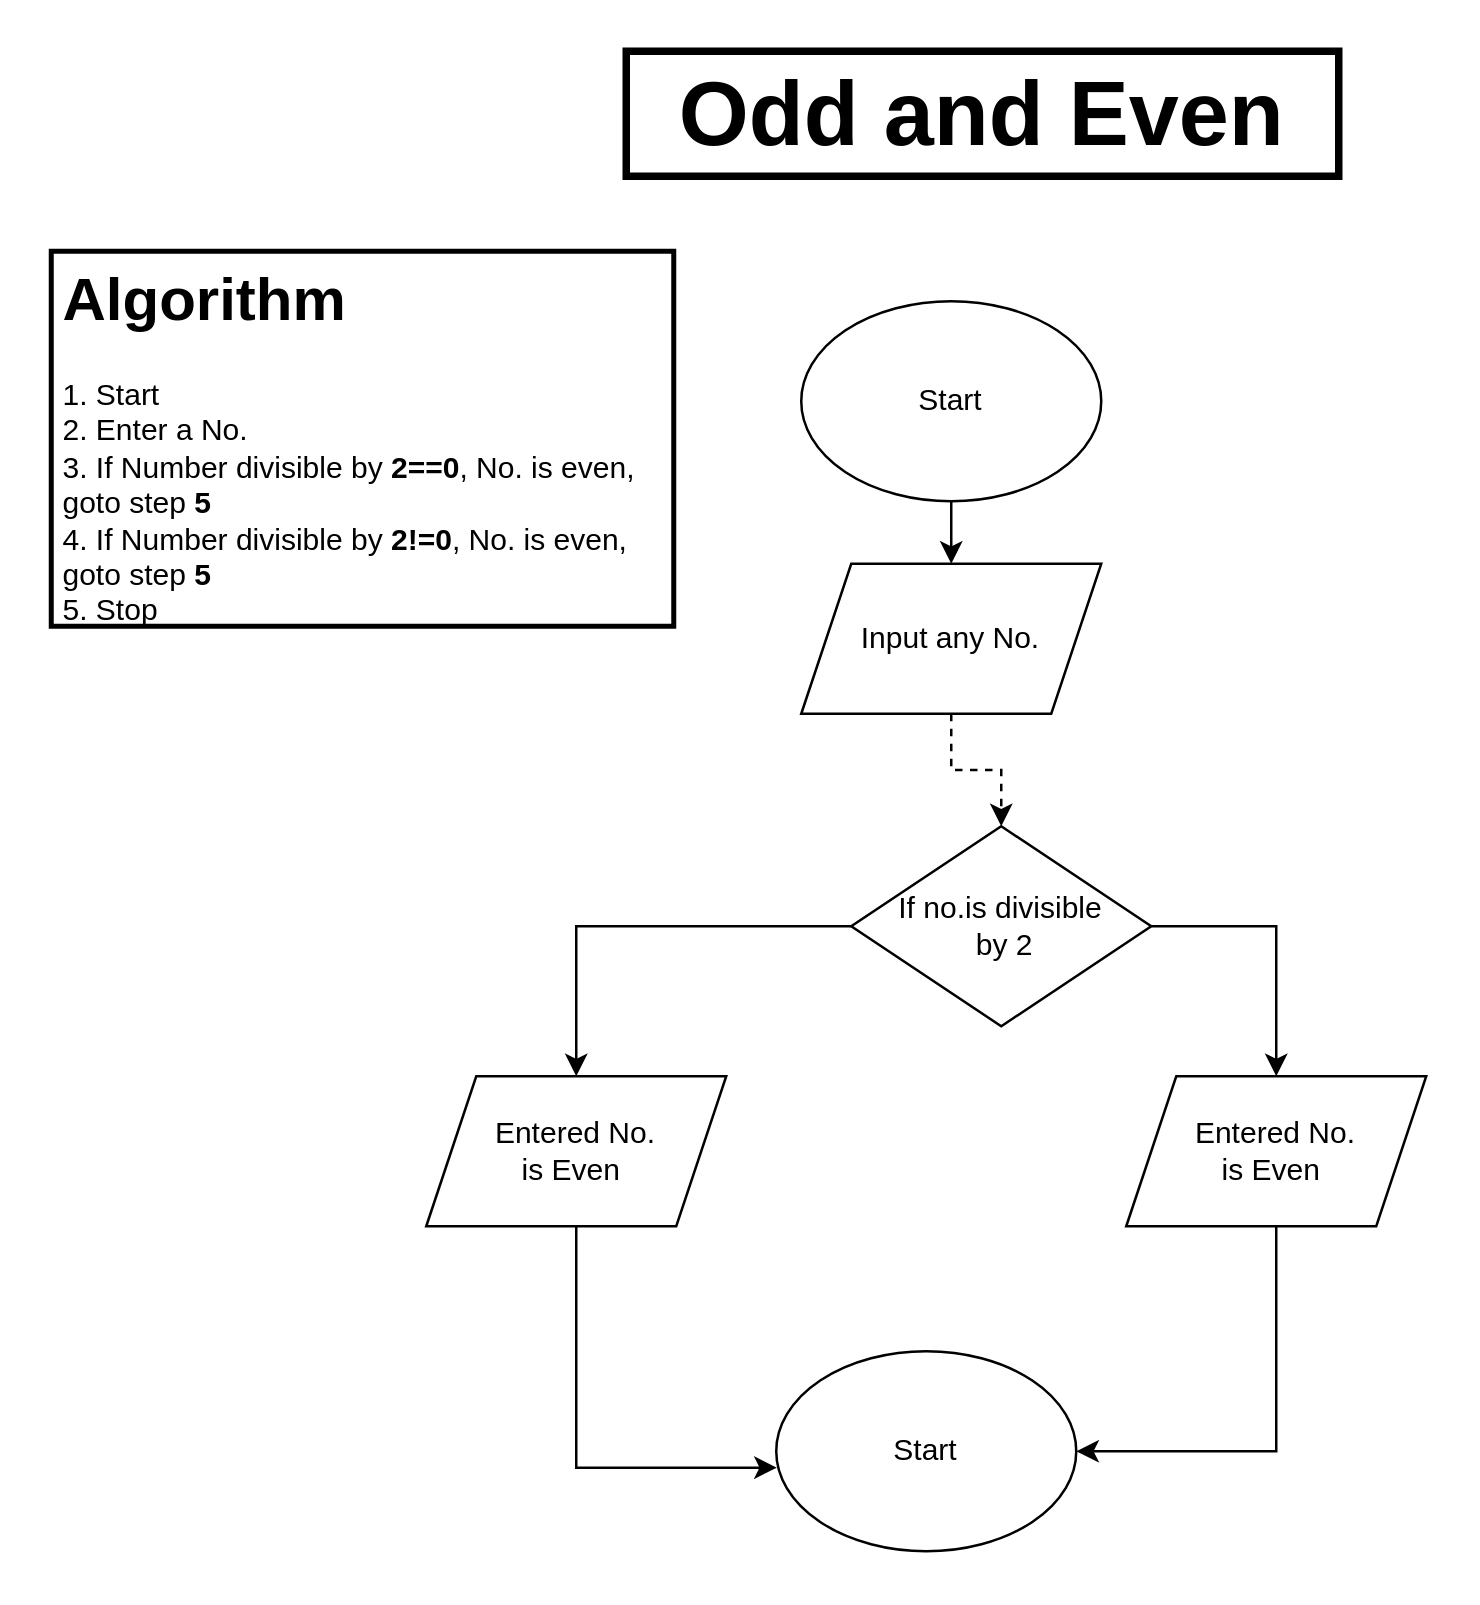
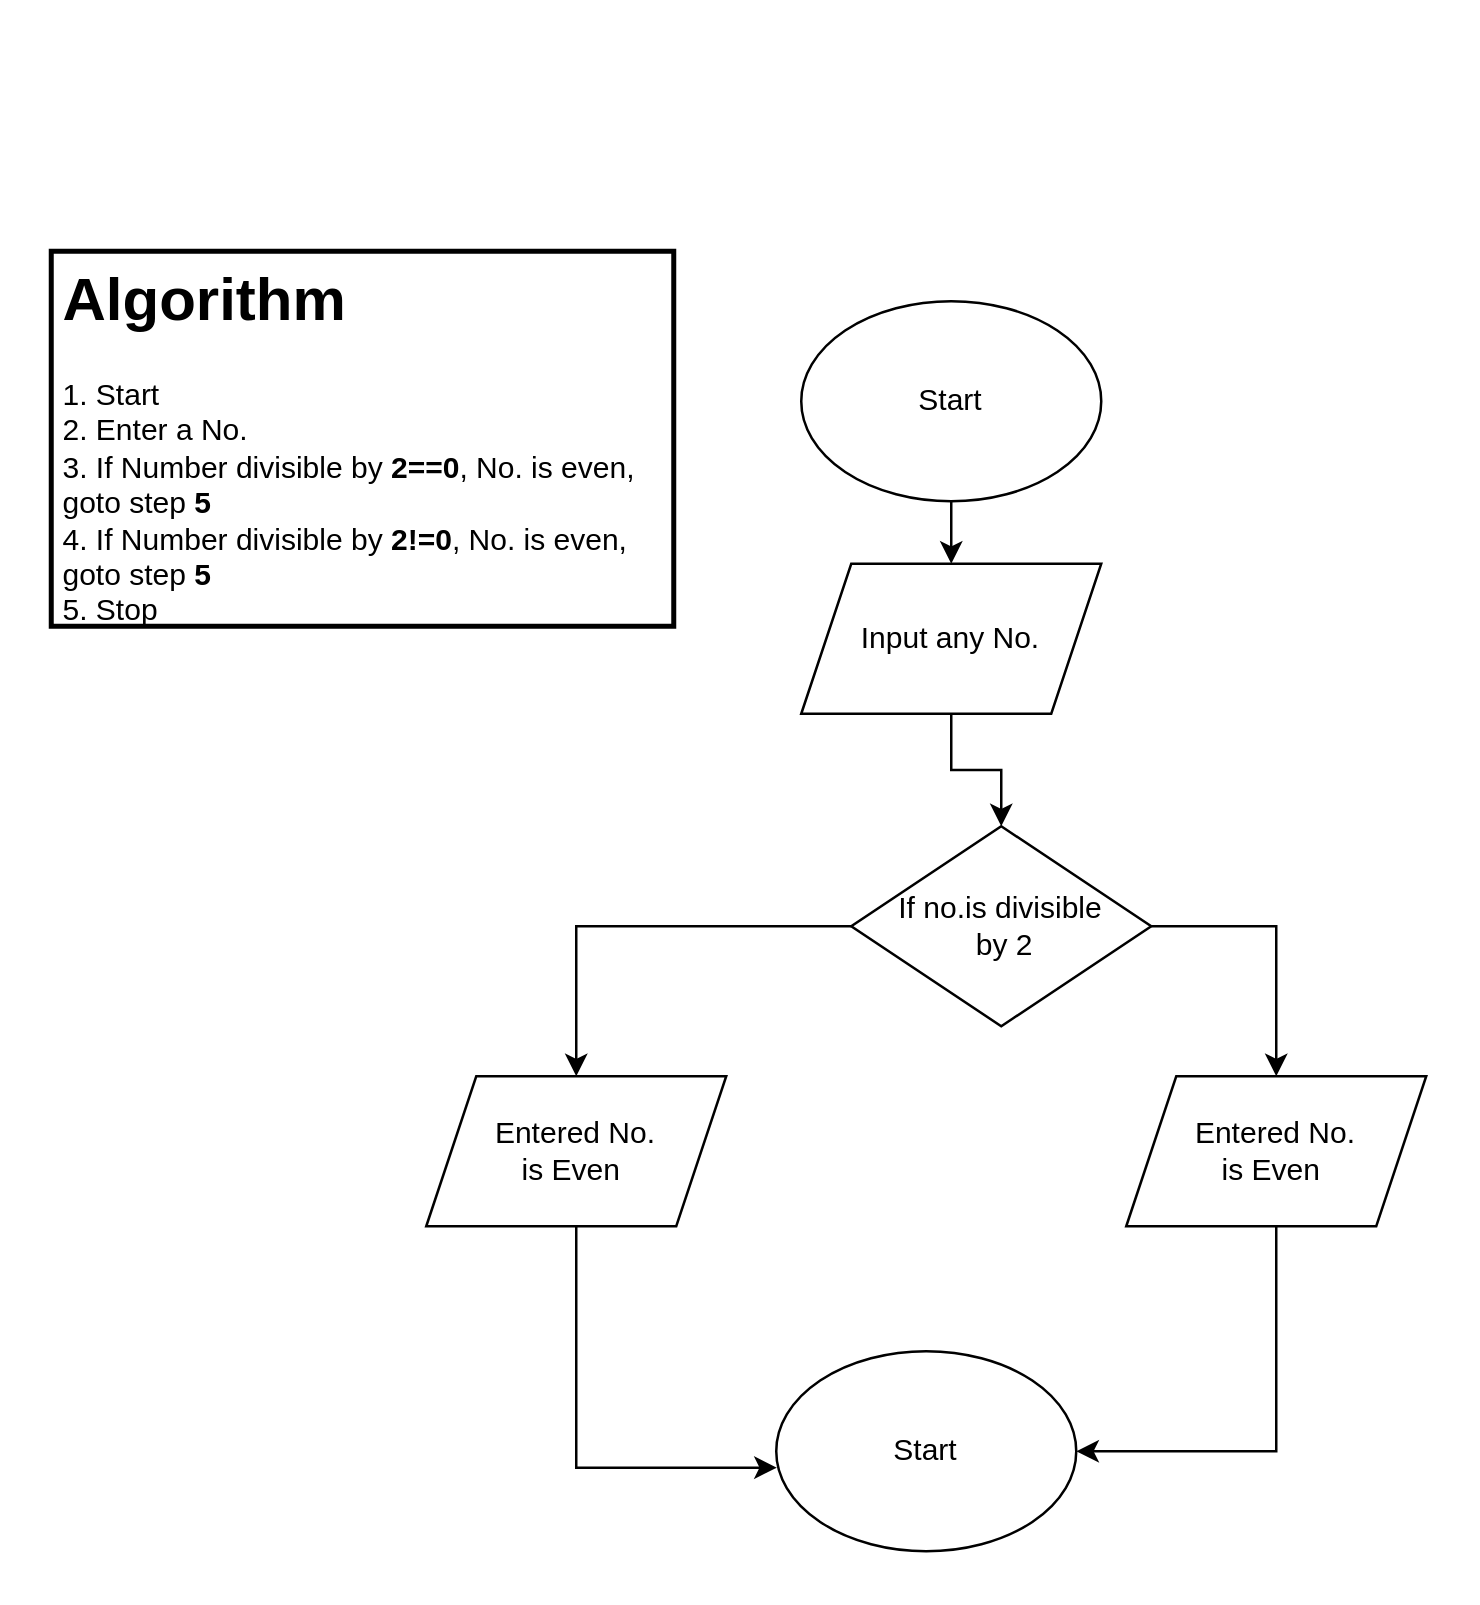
node "Odd and Even": removed
edge "Input any No." -> "If no.is divisible by 2": style dashed -> solid
